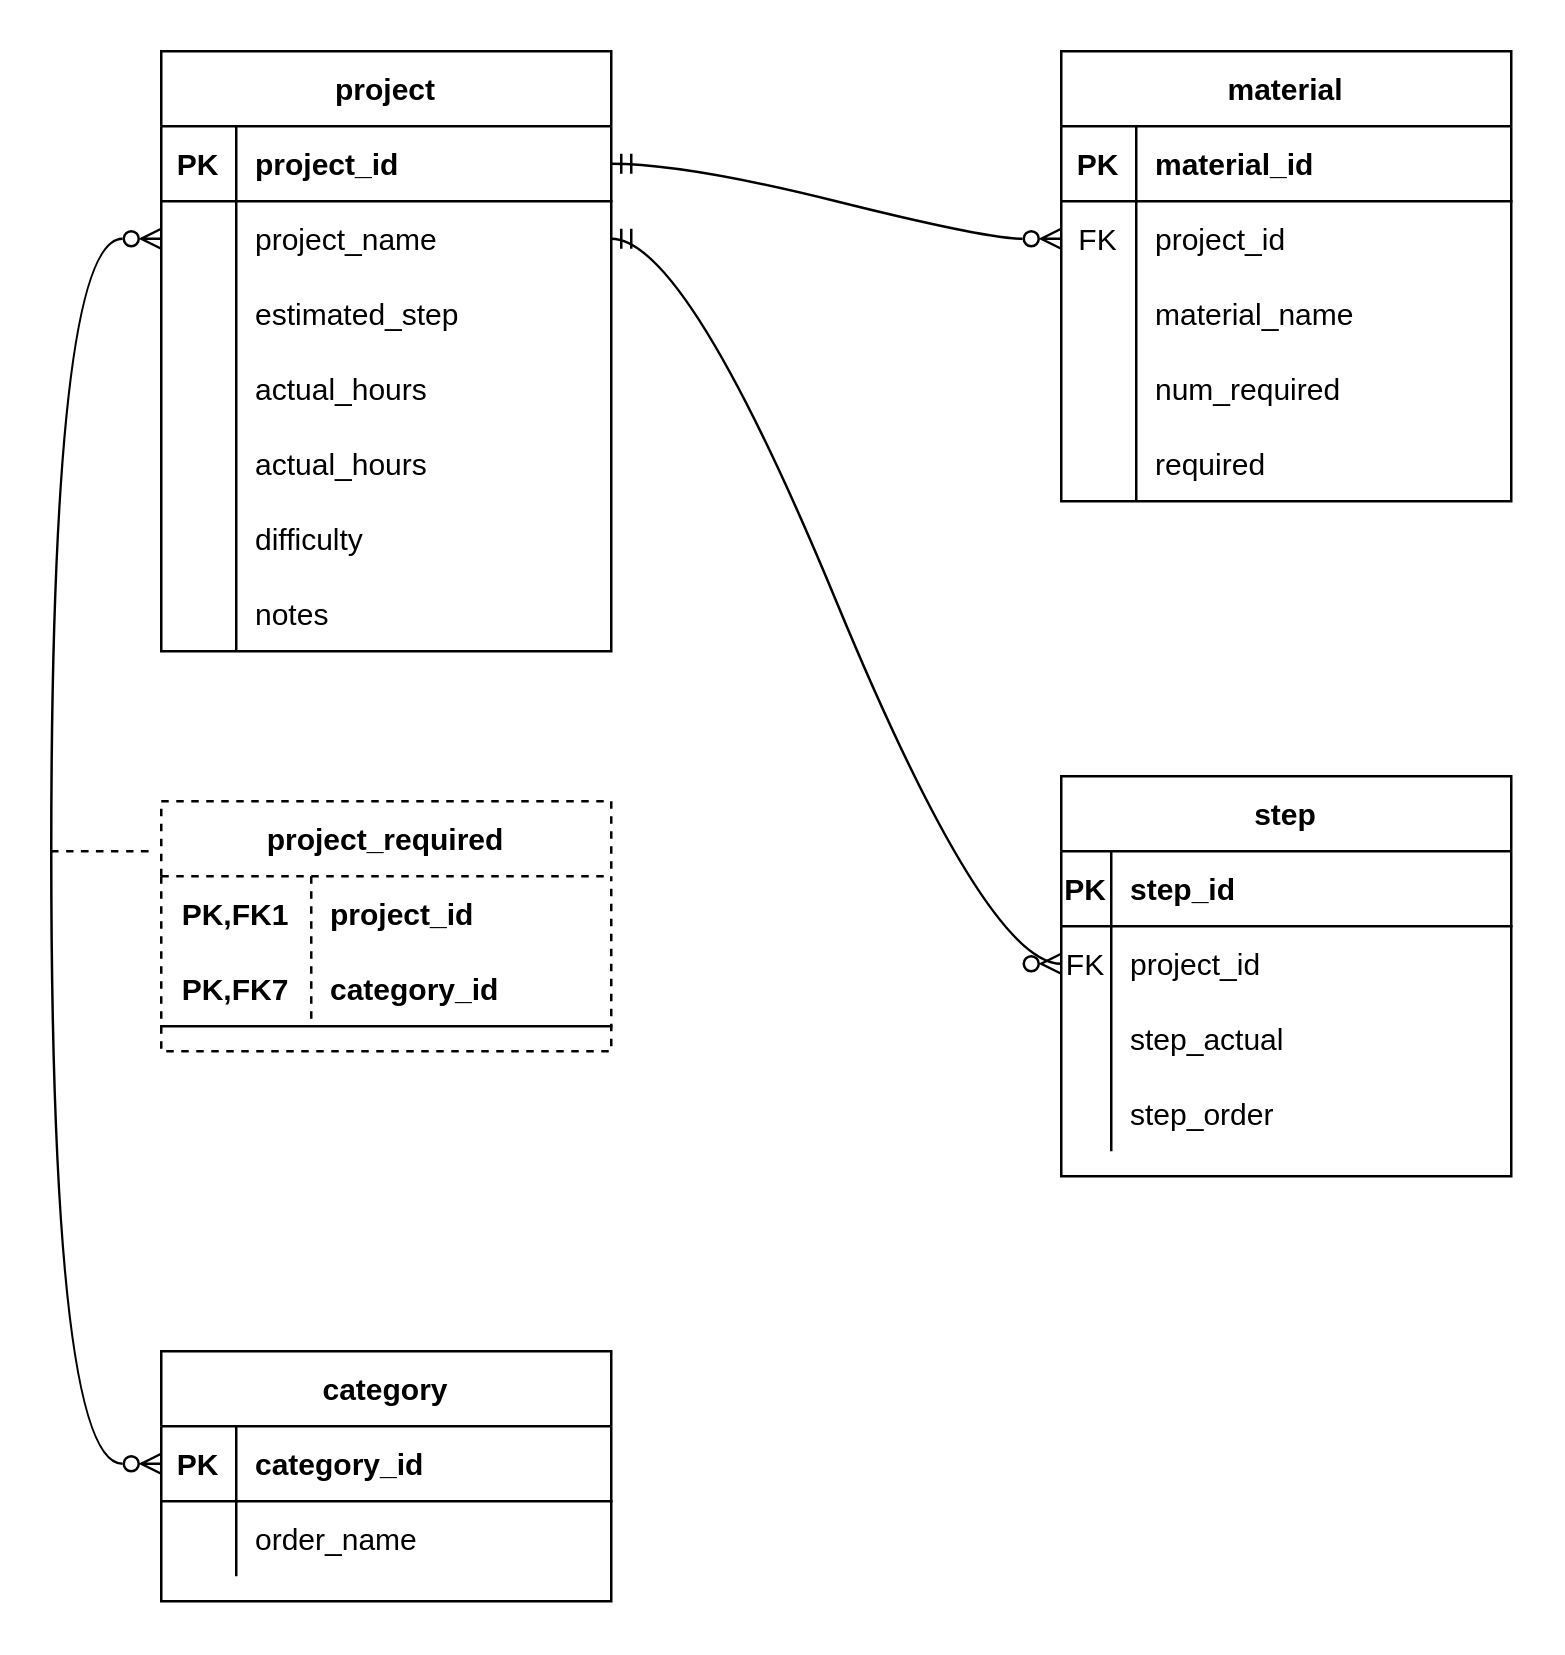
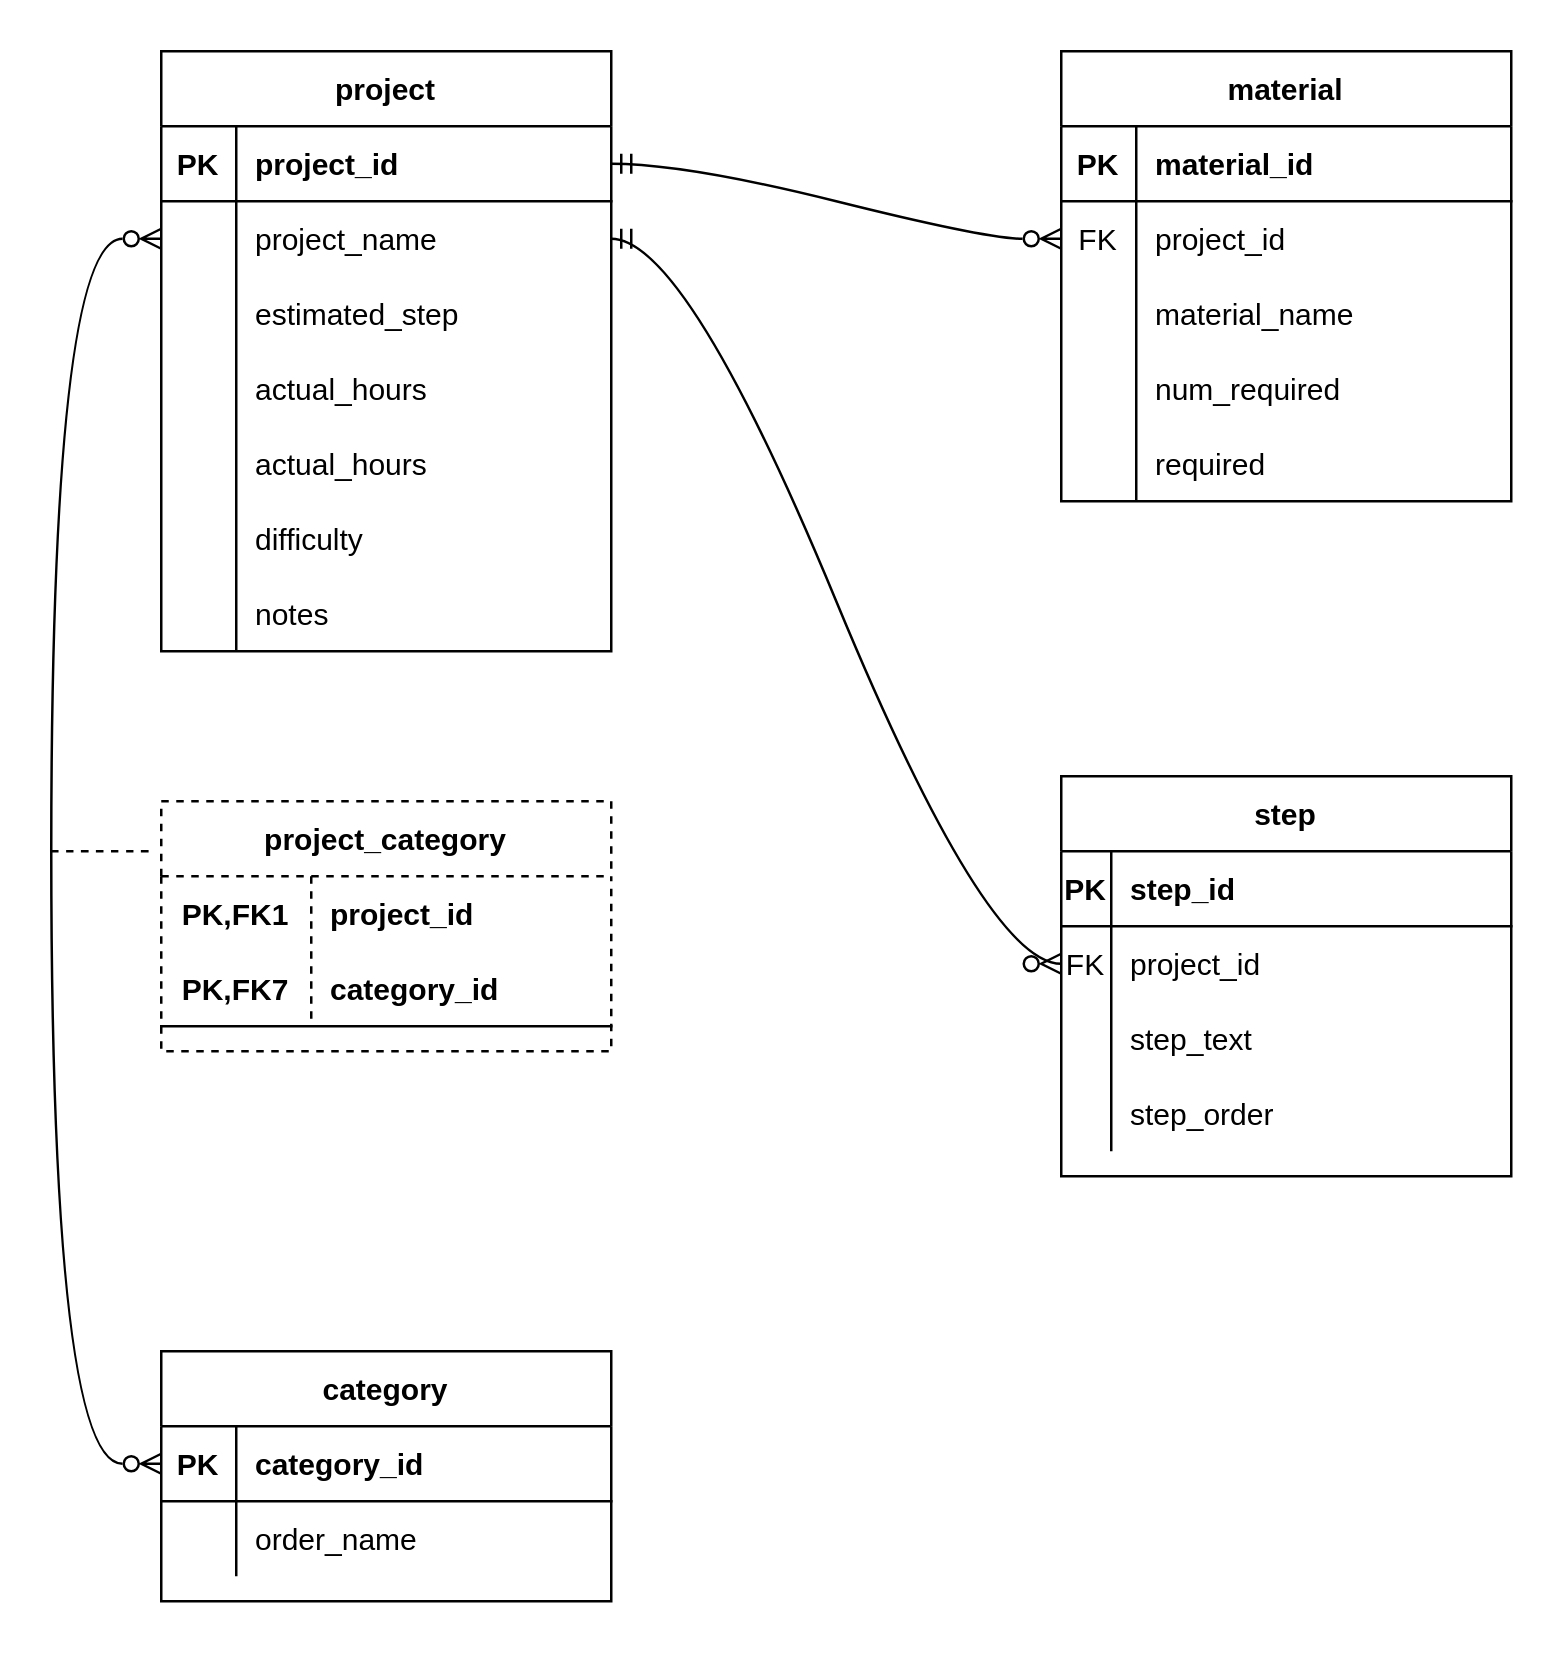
node "project_required": label "project_required" -> "project_category"
node "step_actual": label "step_actual" -> "step_text"
